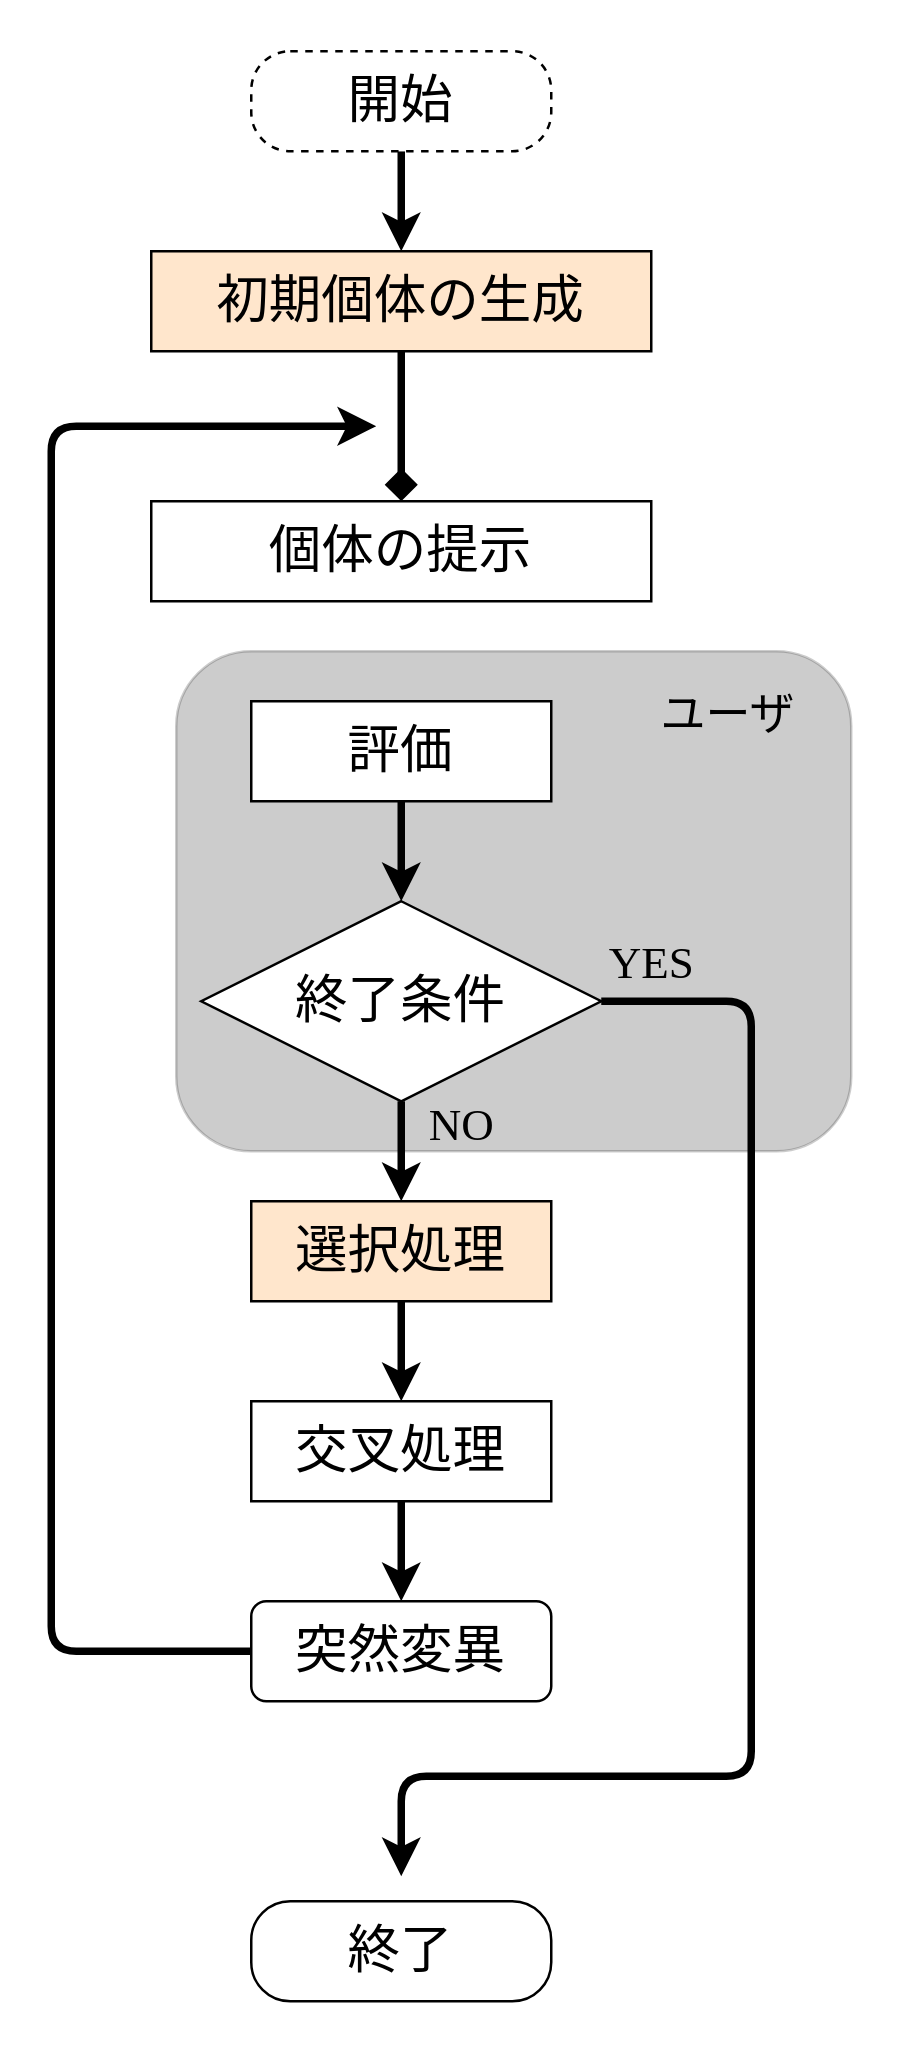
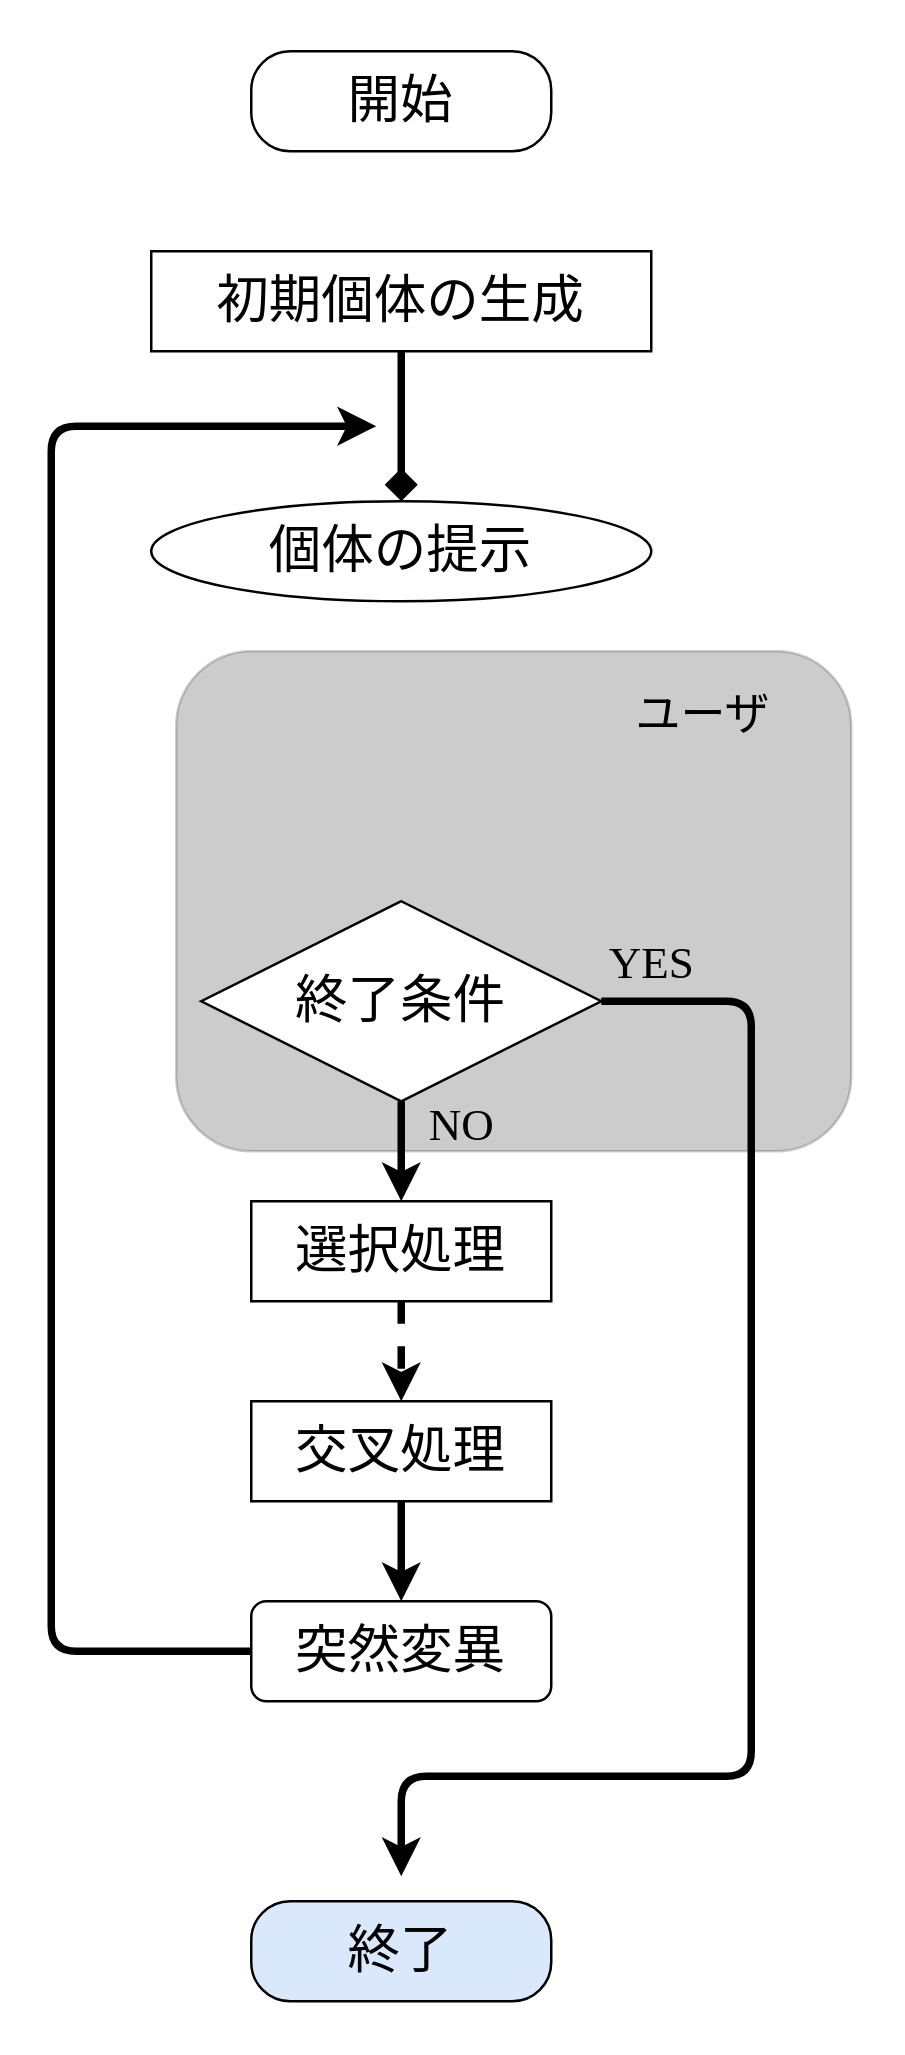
node "開始": style dashed -> solid
edge "開始" -> "初期個体の生成": removed
node "初期個体の生成": fillcolor #ffe6cc -> #ffffff
node "個体の提示": shape rectangle -> ellipse
node "ユーザ": moved (729, 716) -> (704, 716)
node "評価": removed
edge "評価" -> "終了条件": removed
node "選択処理": fillcolor #ffe6cc -> #ffffff
edge "選択処理" -> "交叉処理": style solid -> dashed
node "終了": fillcolor #ffffff -> #dae8fc
